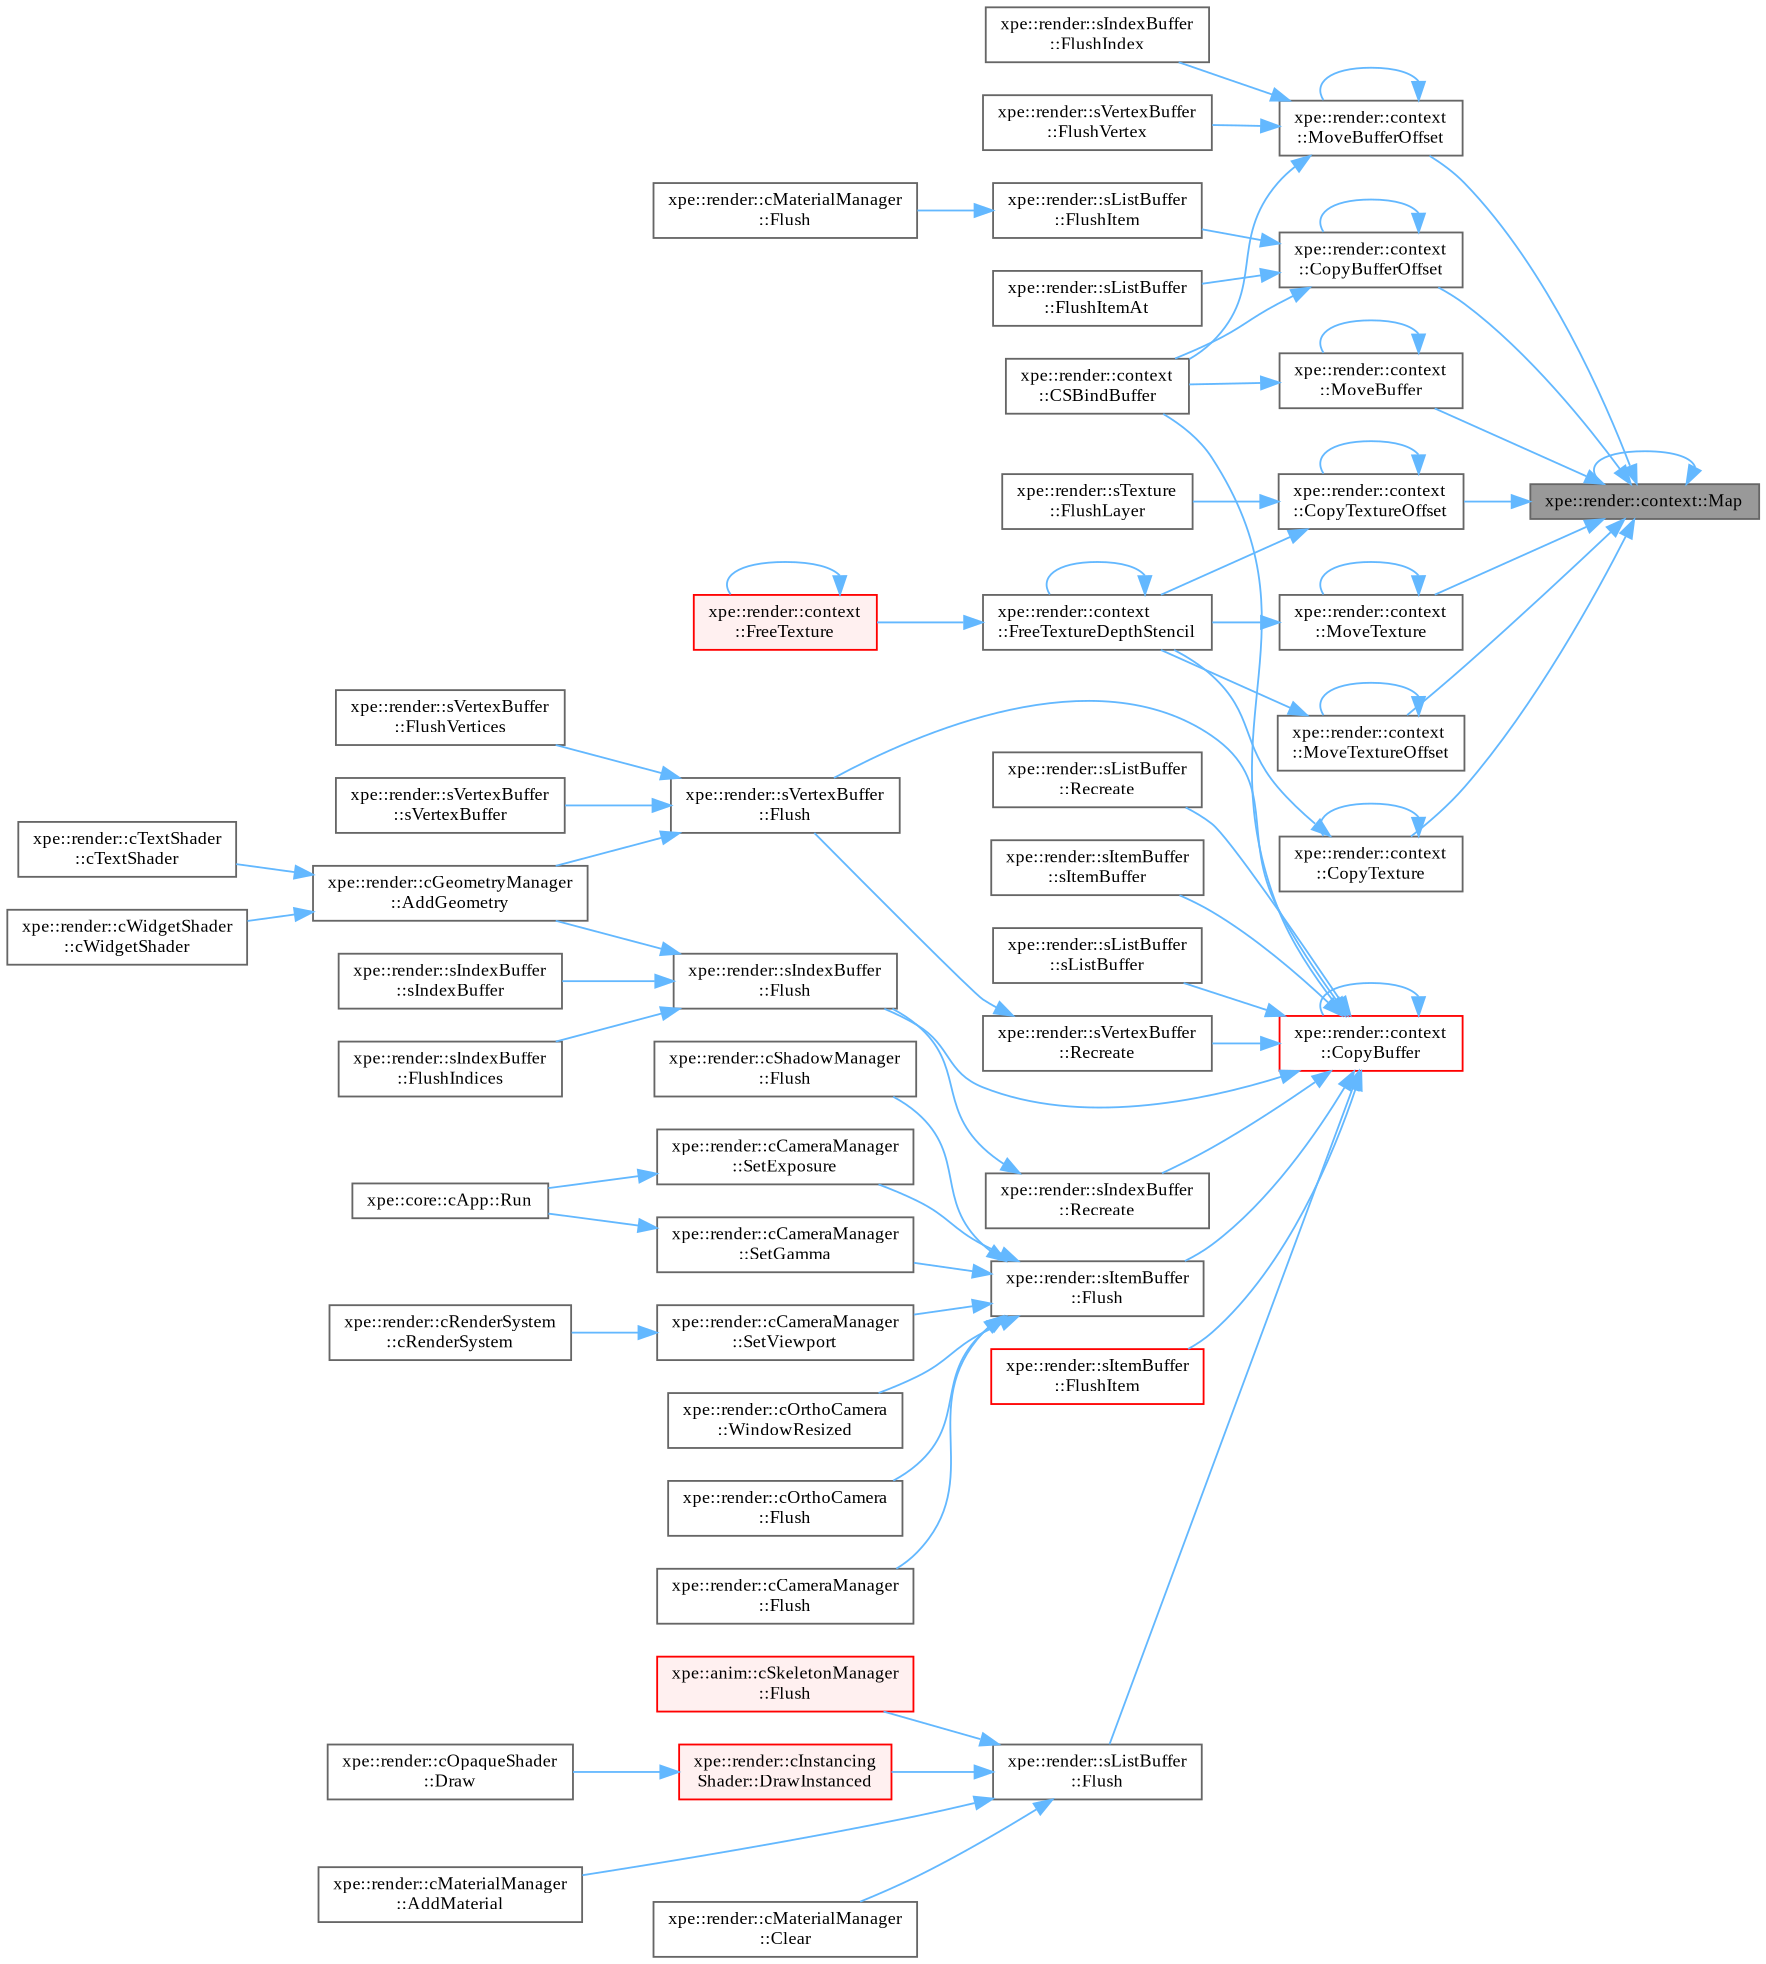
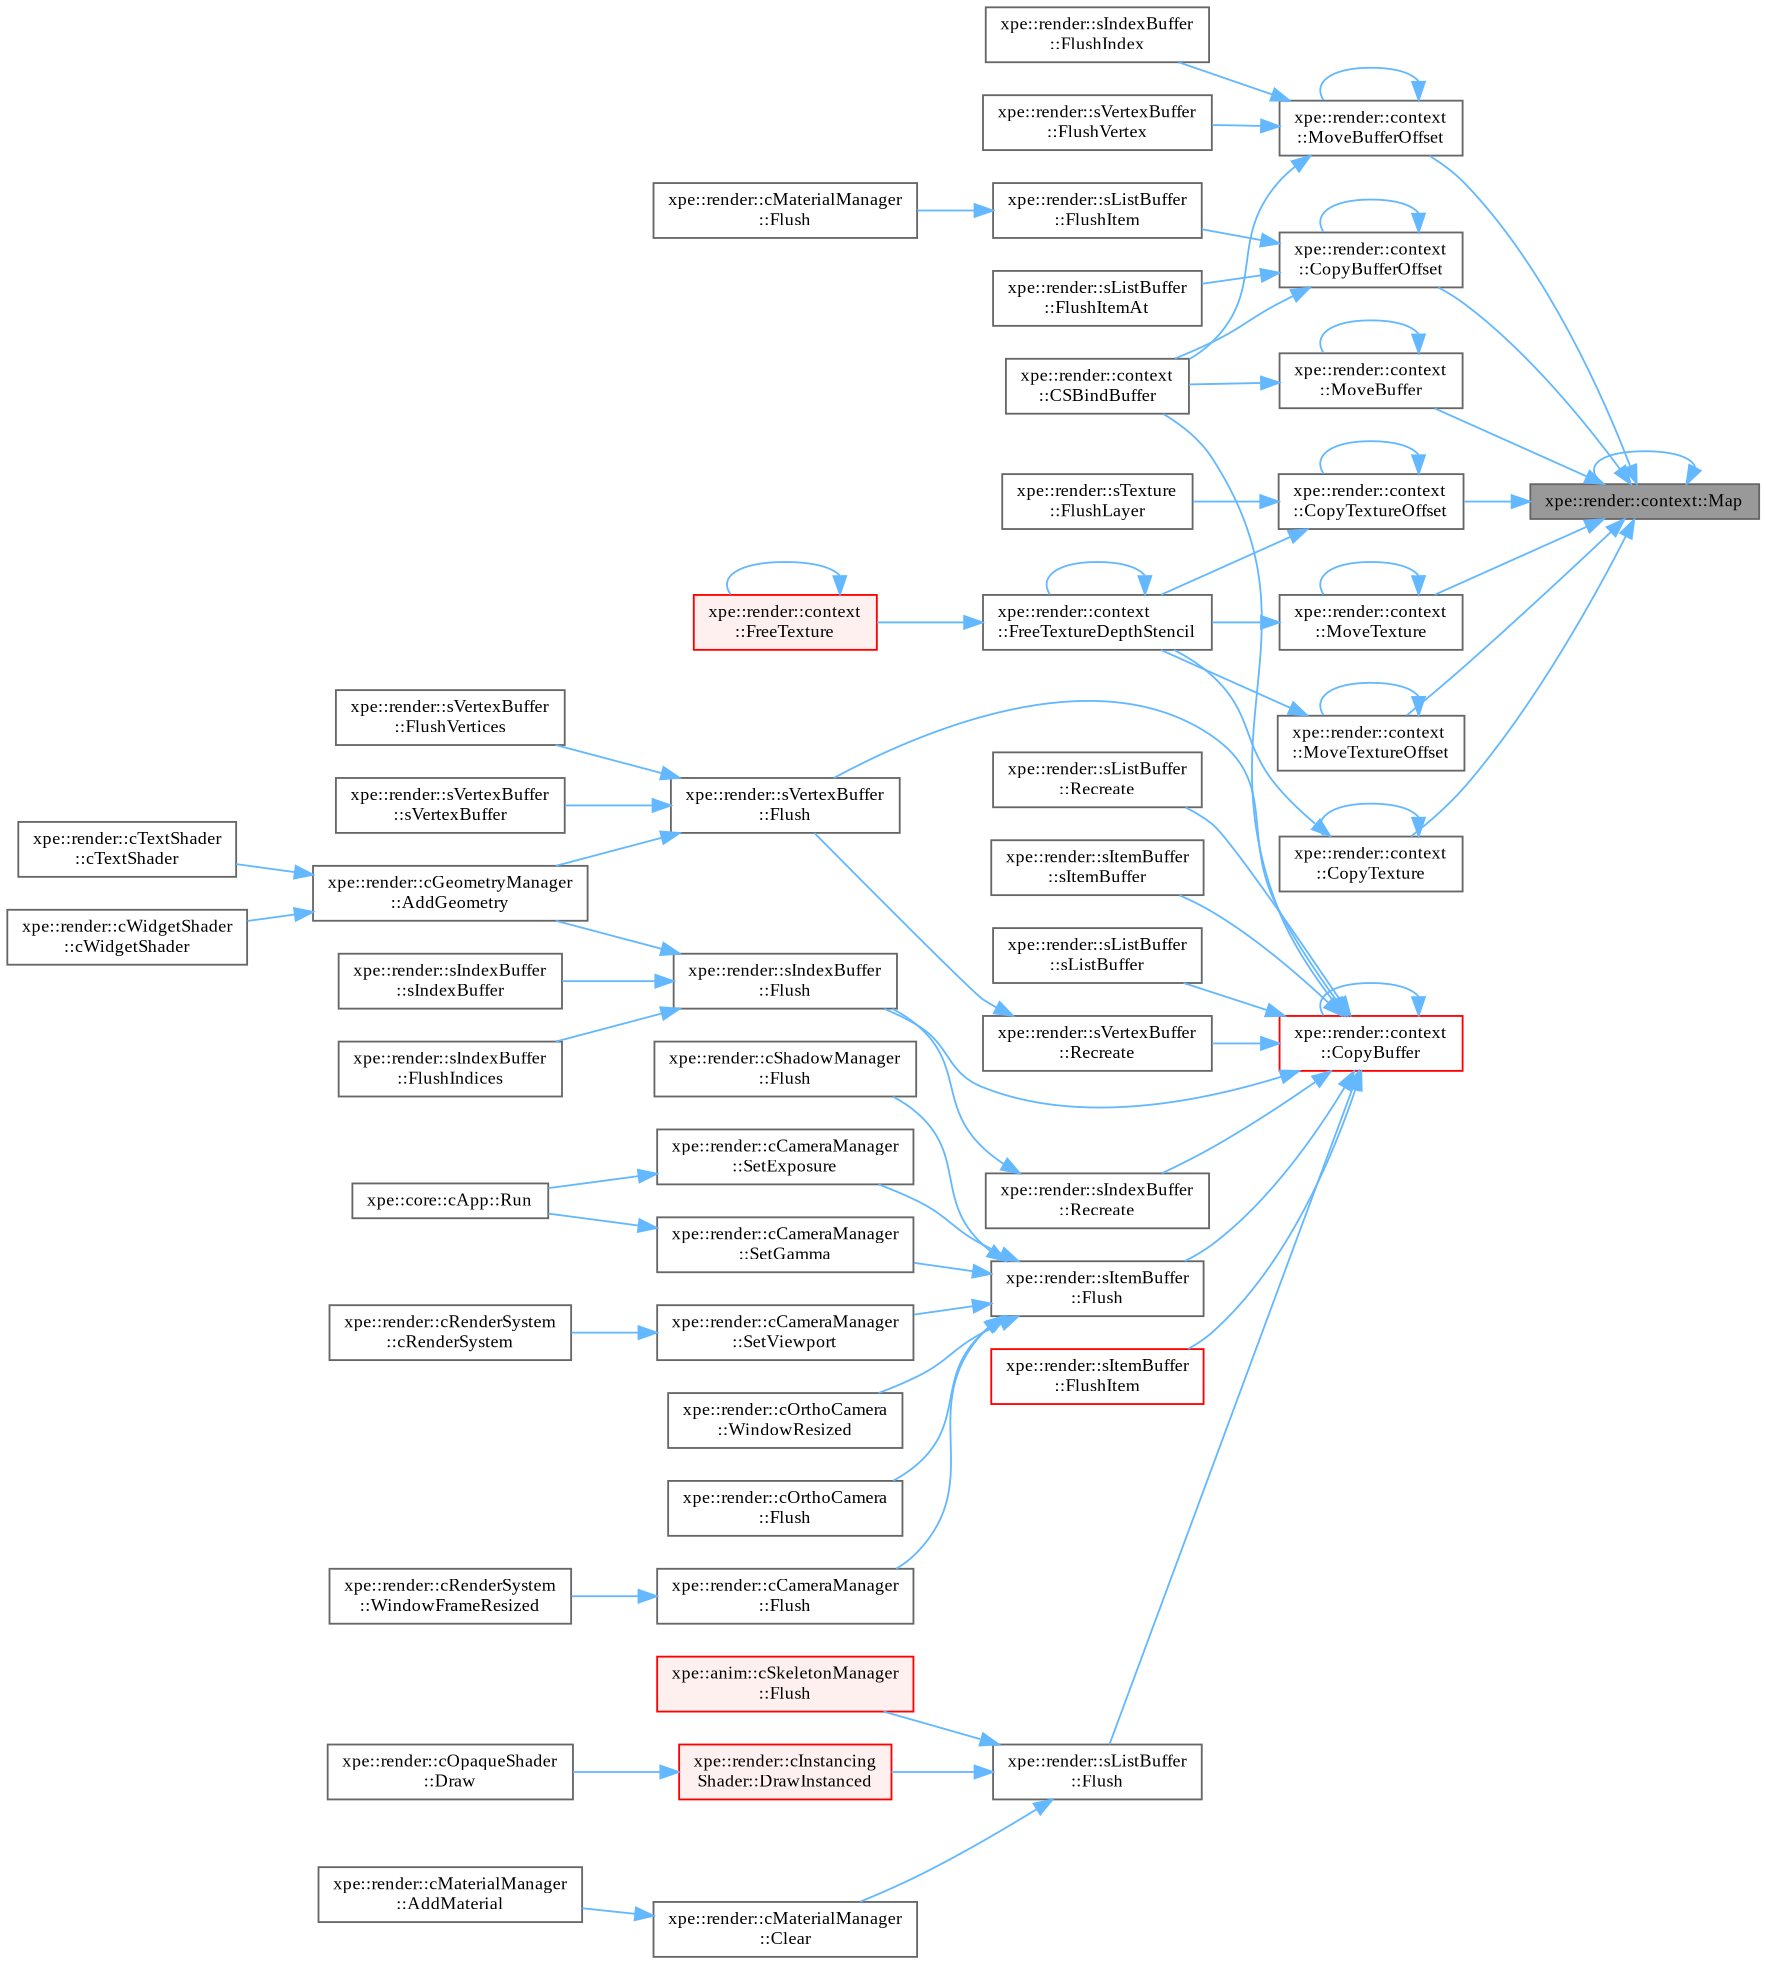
node "xpe::render::cRenderSystem ::WindowFrameResized": added
edge "xpe::render::cMaterialManager ::AddMaterial" -> "xpe::render::sListBuffer ::Flush": now "xpe::render::cMaterialManager ::AddMaterial" -> "xpe::render::cMaterialManager ::Clear"
